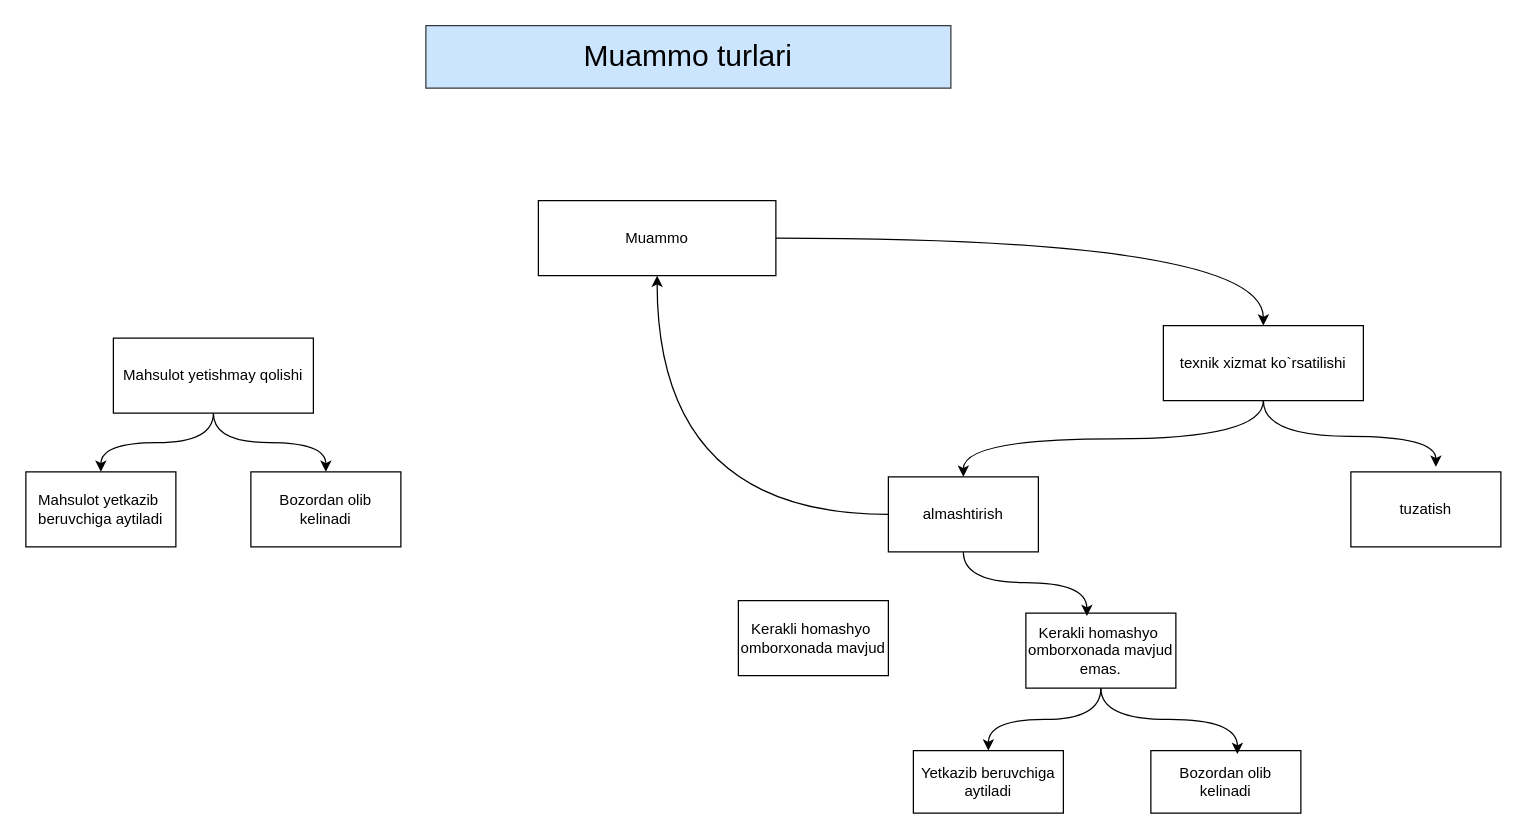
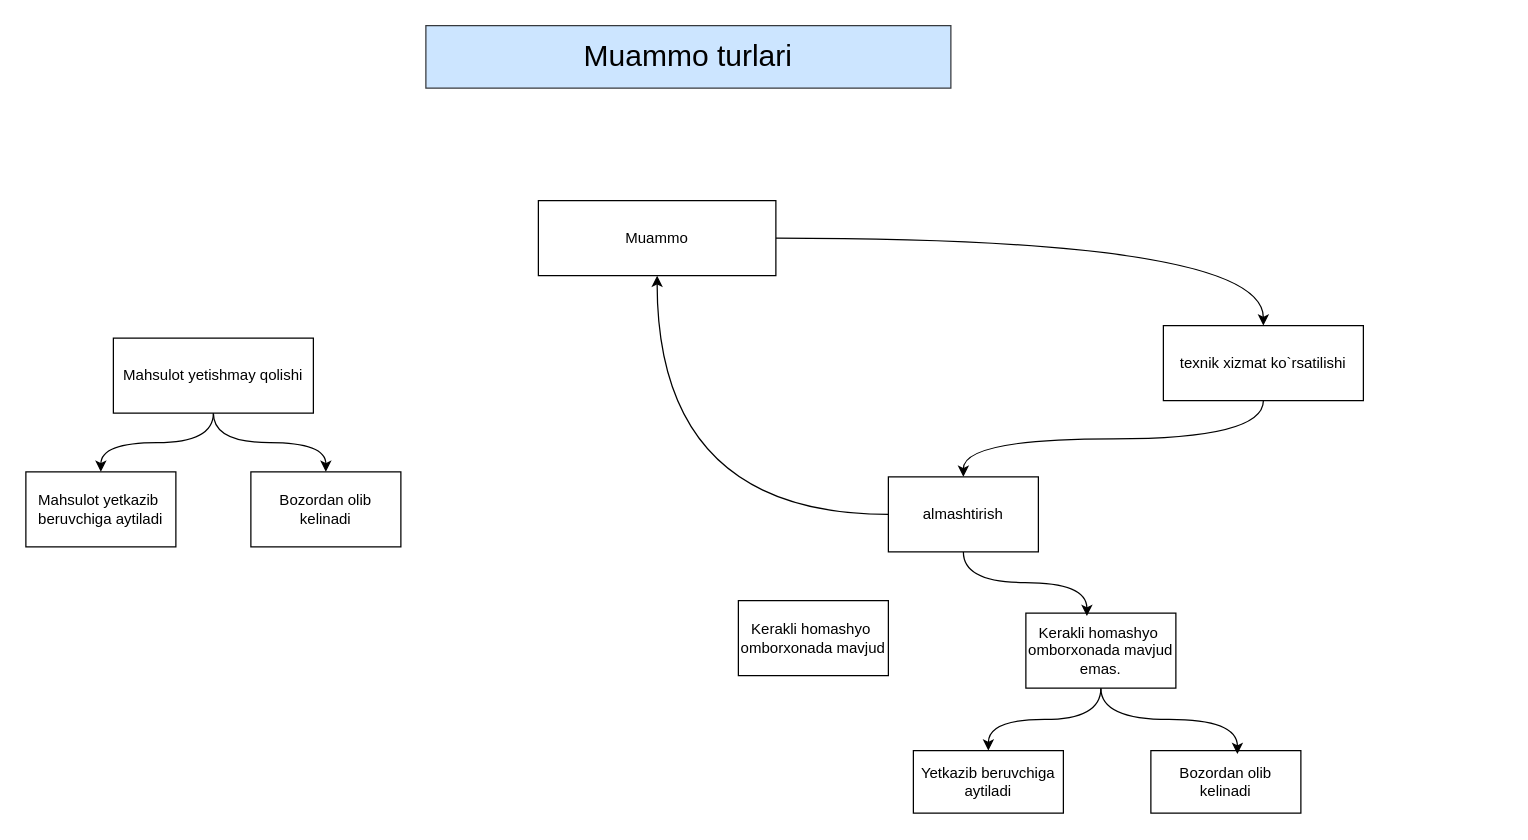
edge "texnik xizmat ko`rsatilishi" -> "tuzatish": removed
node "tuzatish": removed
